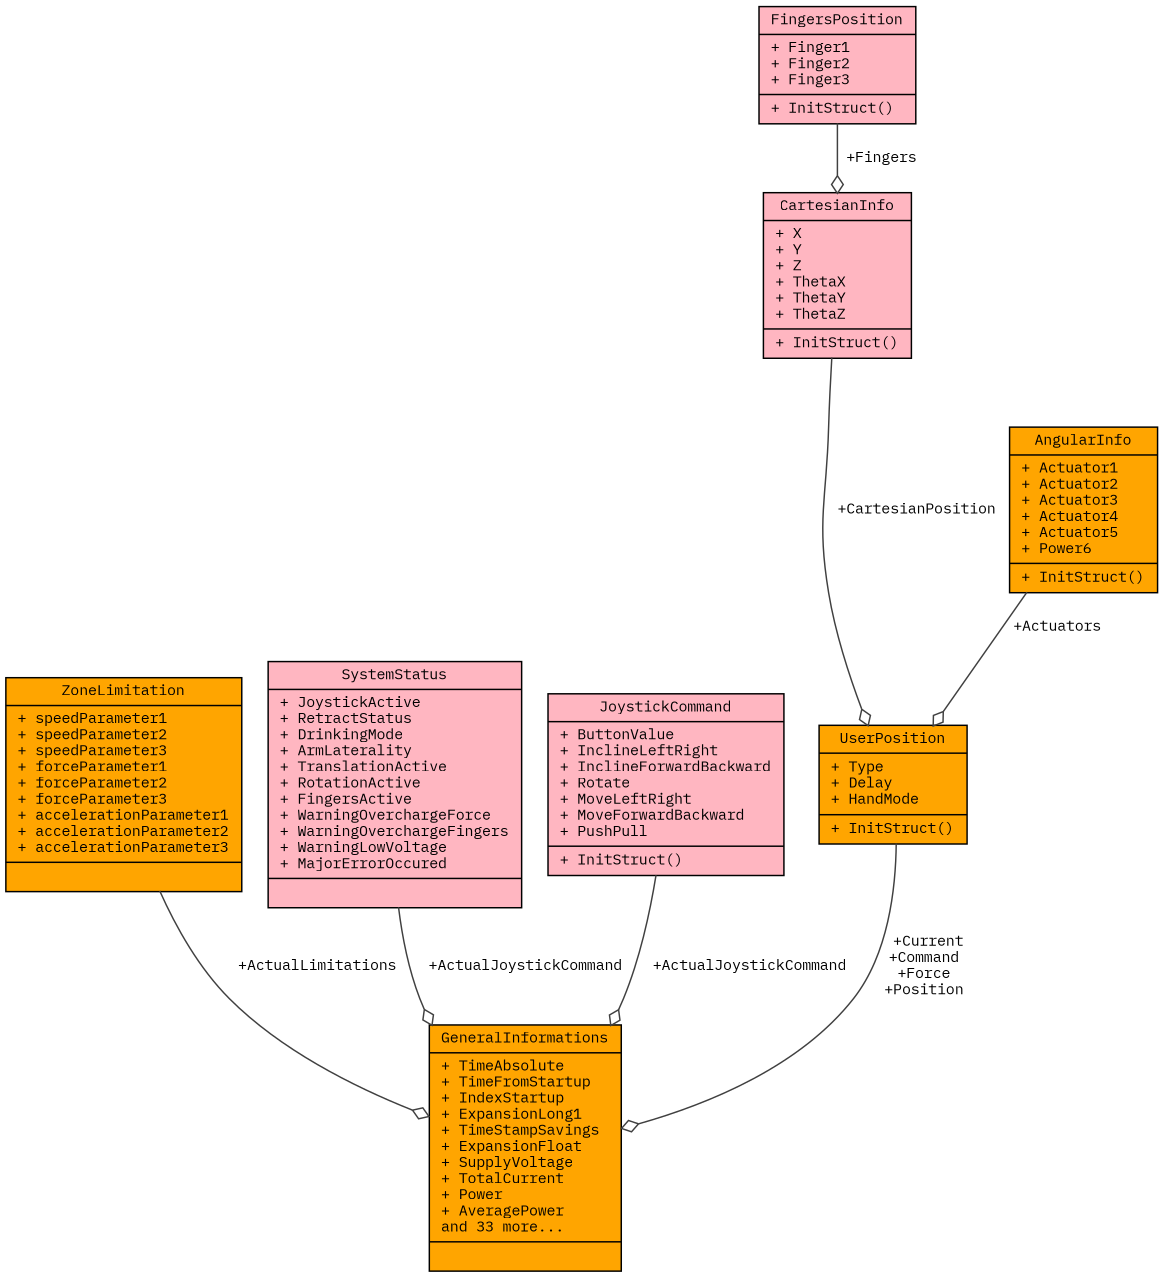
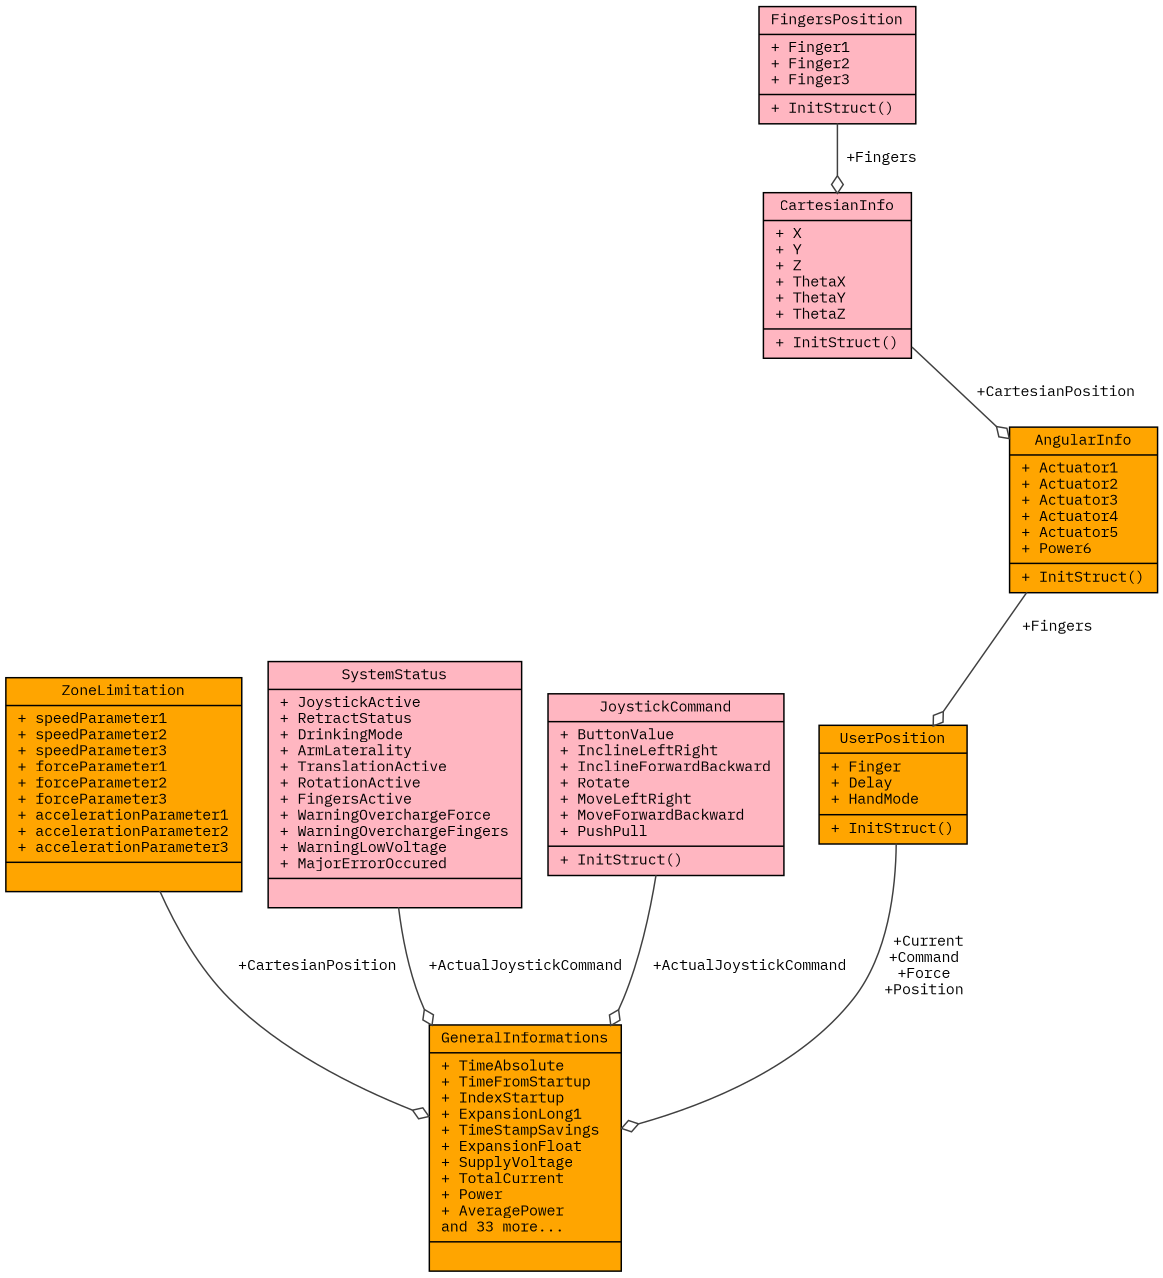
edge "CartesianInfo" -> "UserPosition": now "CartesianInfo" -> "AngularInfo"
edge "AngularInfo" -> "UserPosition": label " +Actuators" -> " +Fingers"
node "UserPosition": text "+ Type" -> "+ Finger"
edge "ZoneLimitation" -> "GeneralInformations": label " +ActualLimitations" -> " +CartesianPosition"
